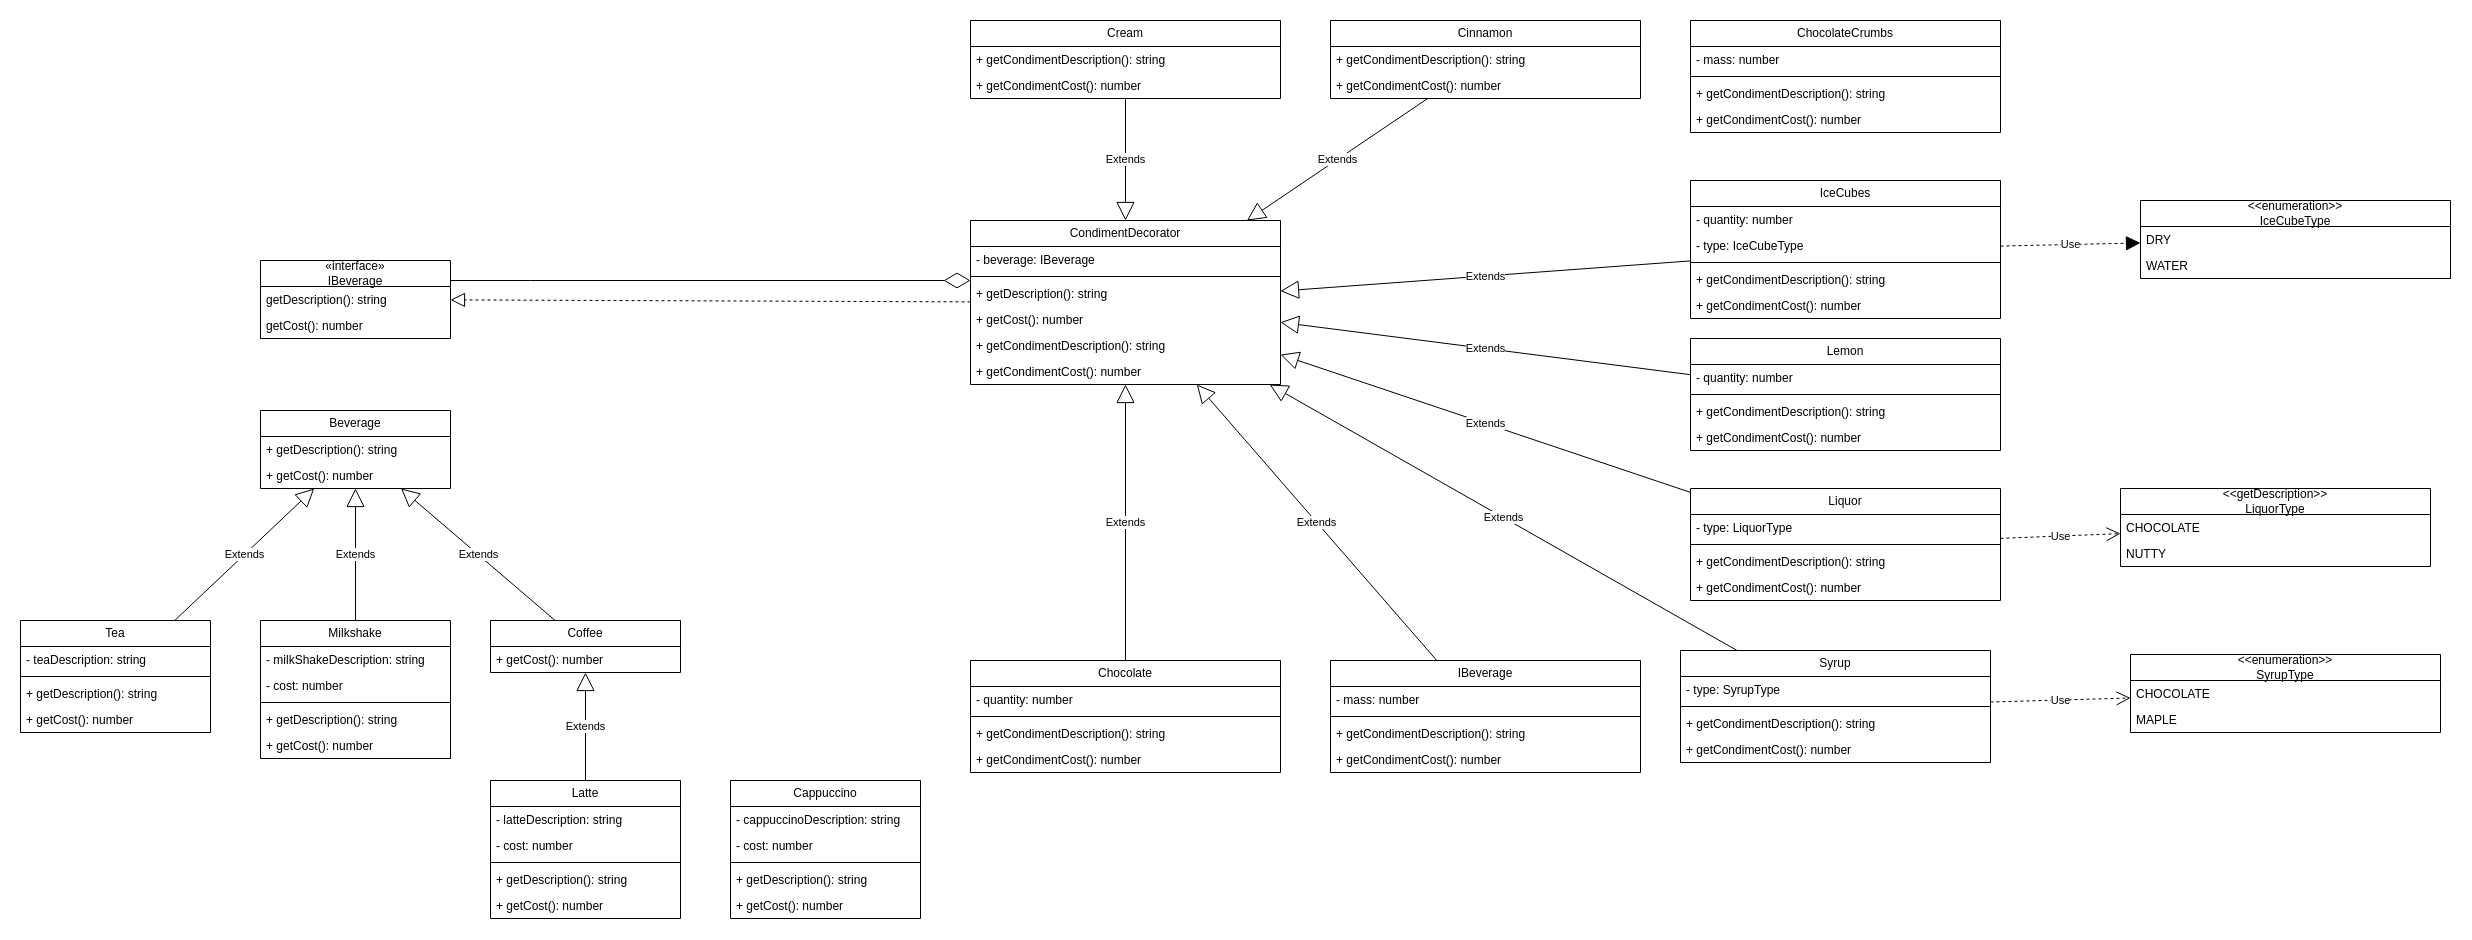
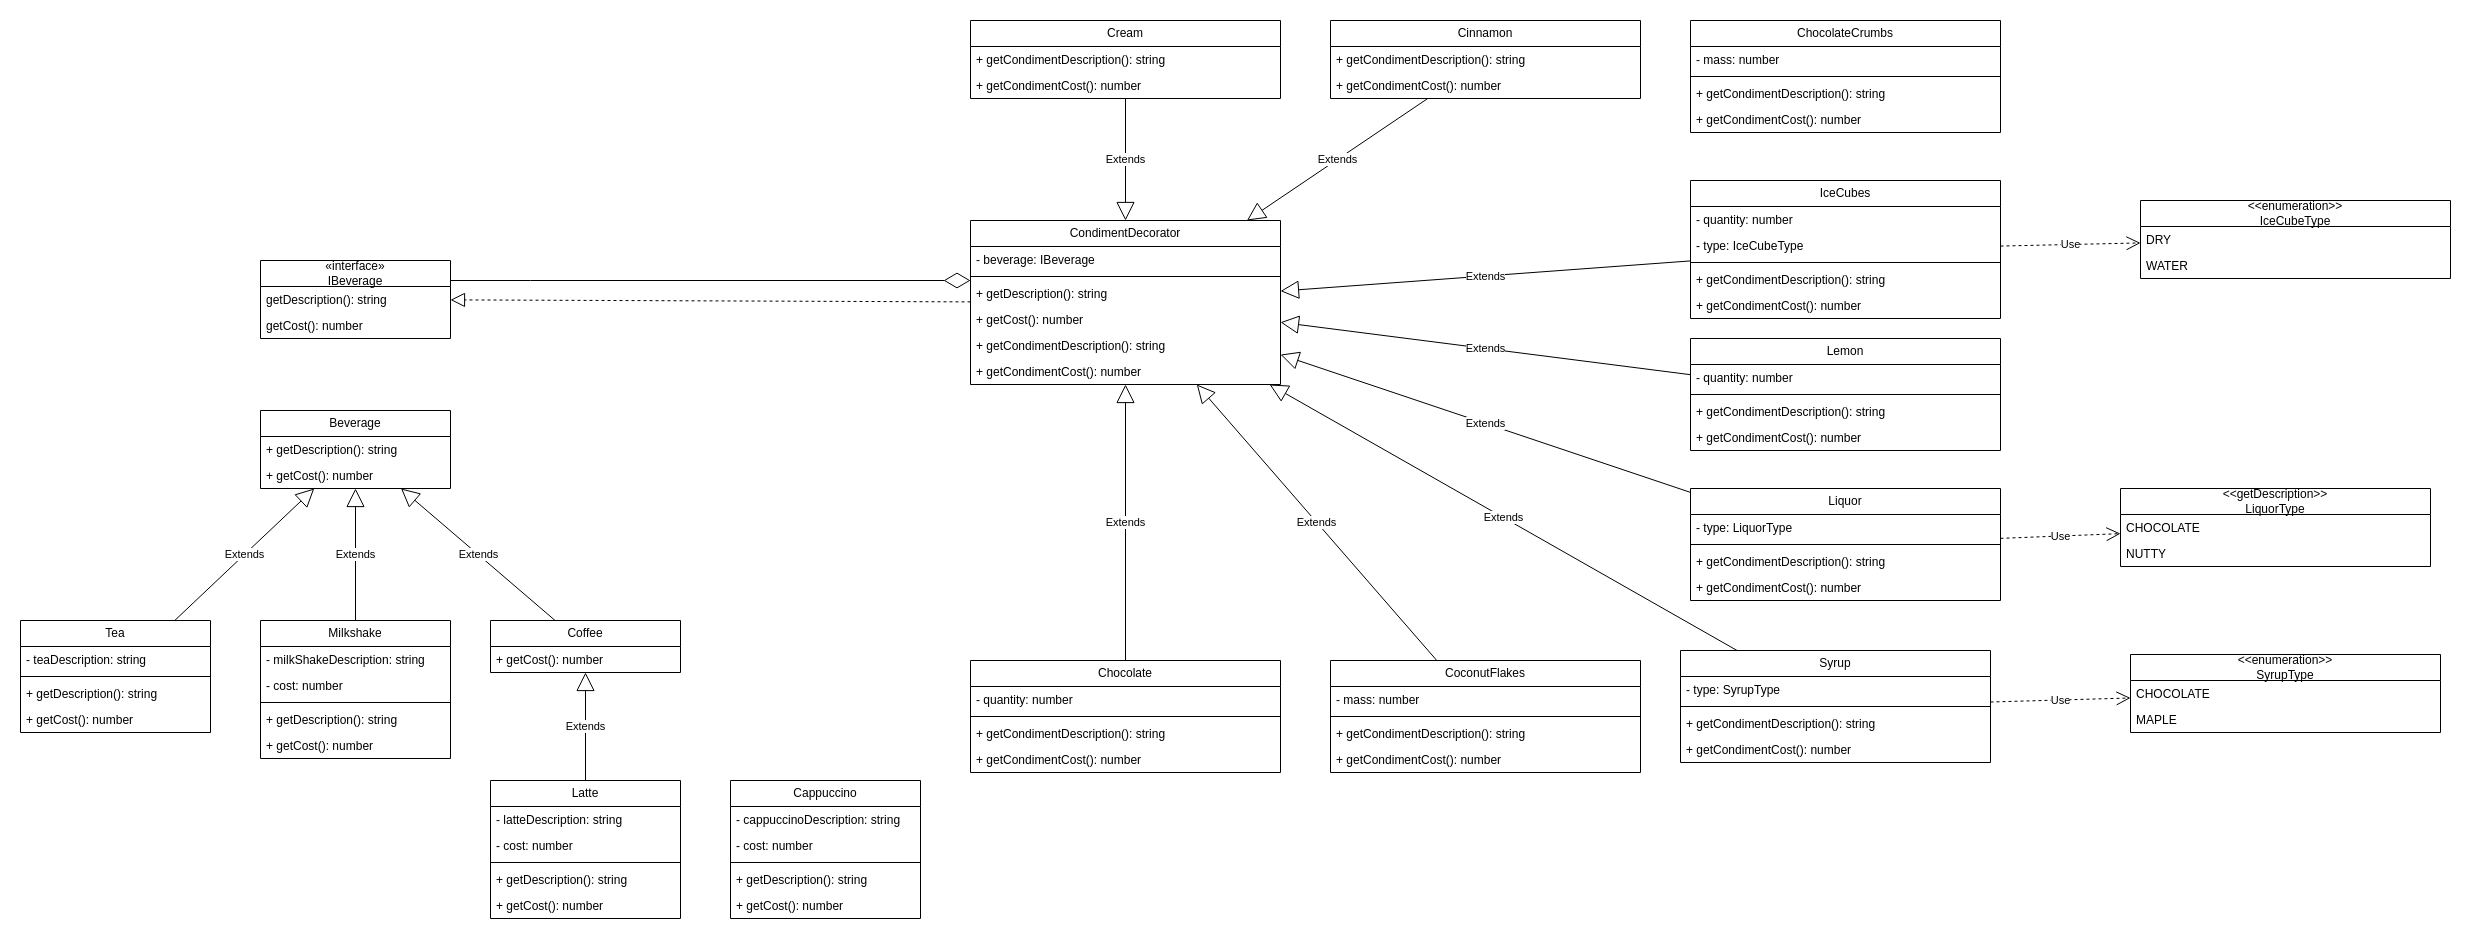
edge "IceCubes" -> "<<enumeration>> IceCubeType": arrowhead block -> open
node "IBeverage": label "IBeverage" -> "CoconutFlakes"
